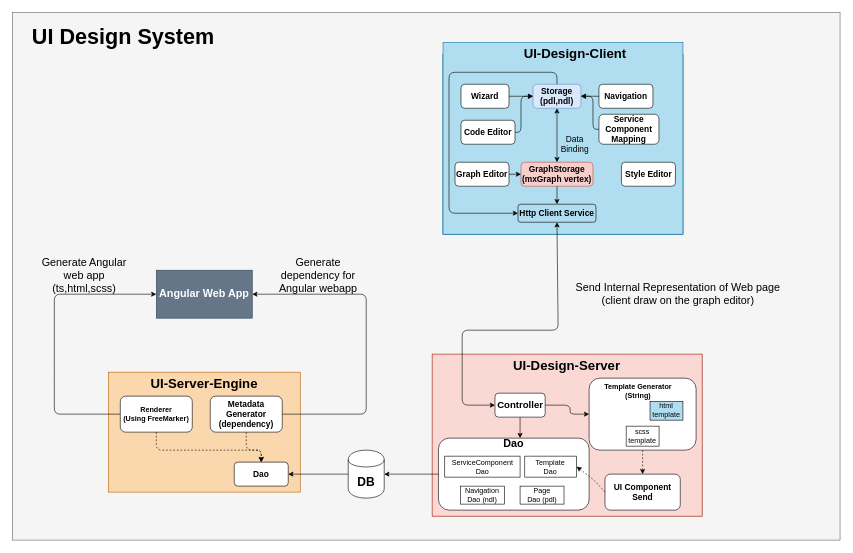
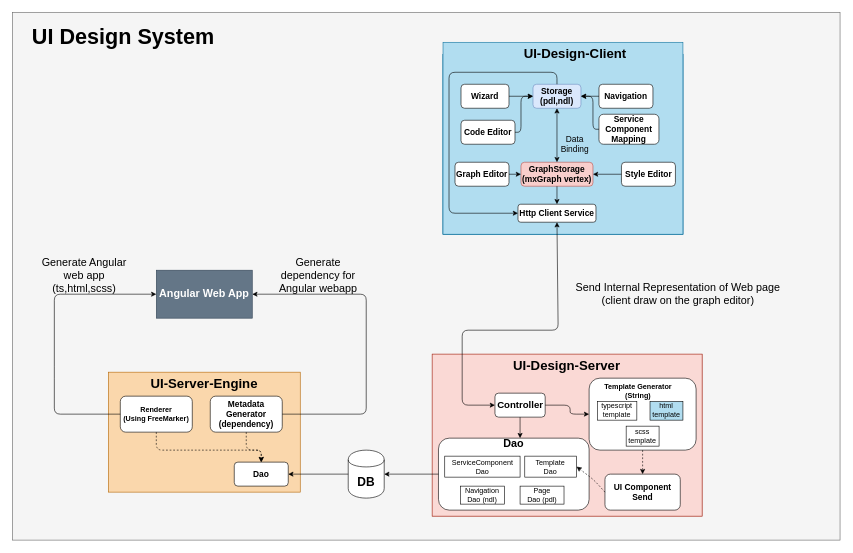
edge "Style Editor" -> "GraphStorage (mxGraph vertex)": added
node "Http Client Service": fillcolor #b1ddf0 -> #ffffff
node "typescript template": added
